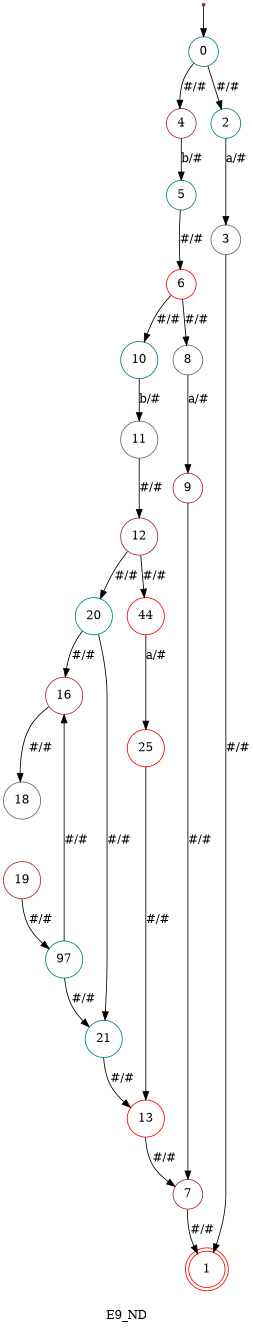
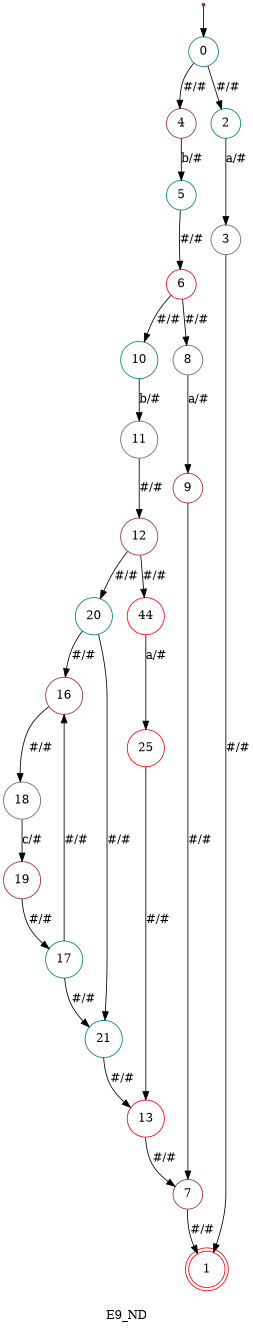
edge "18" -> "19": added, label "c/#"
node "97": label "97" -> "17"
